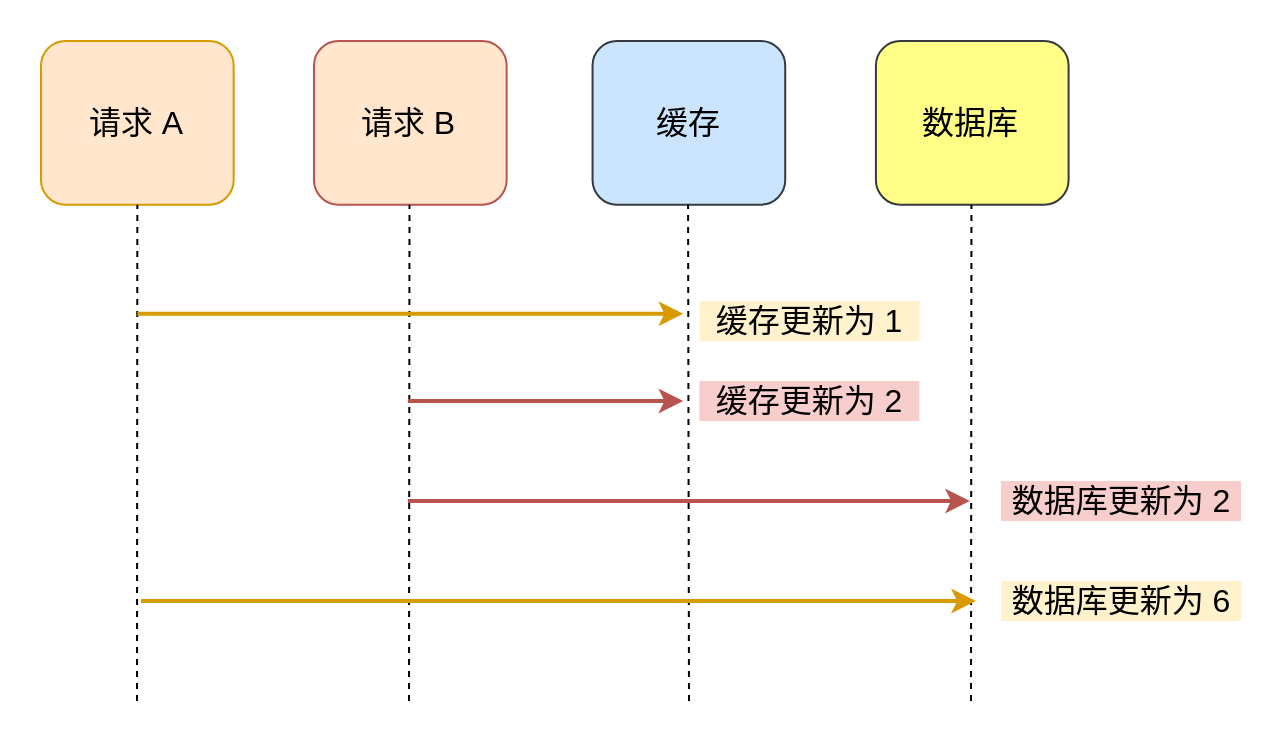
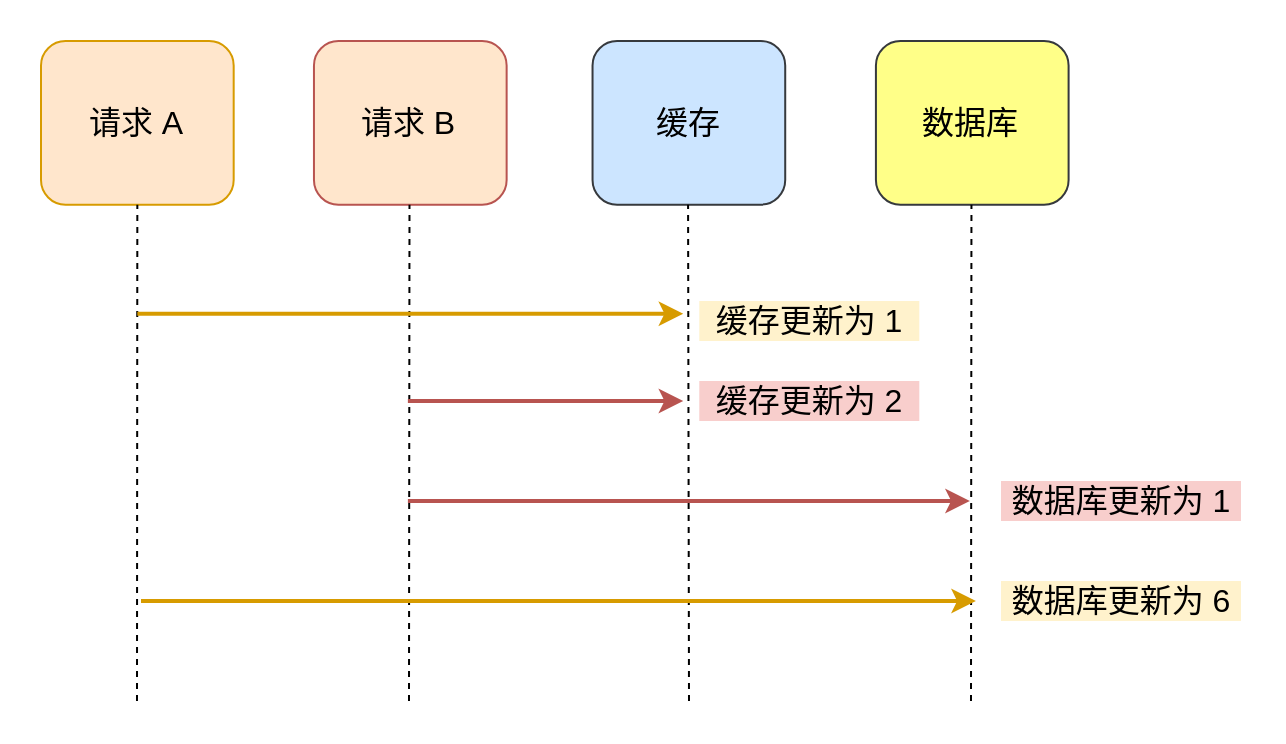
node "数据库更新为 2": label "数据库更新为 2" -> "数据库更新为 1"
